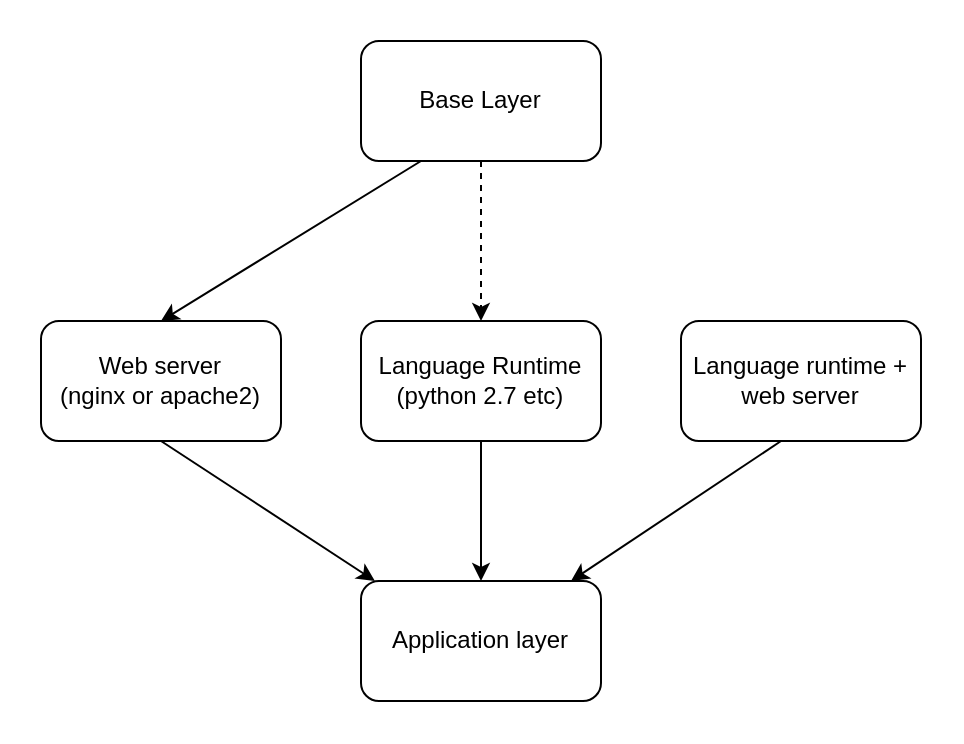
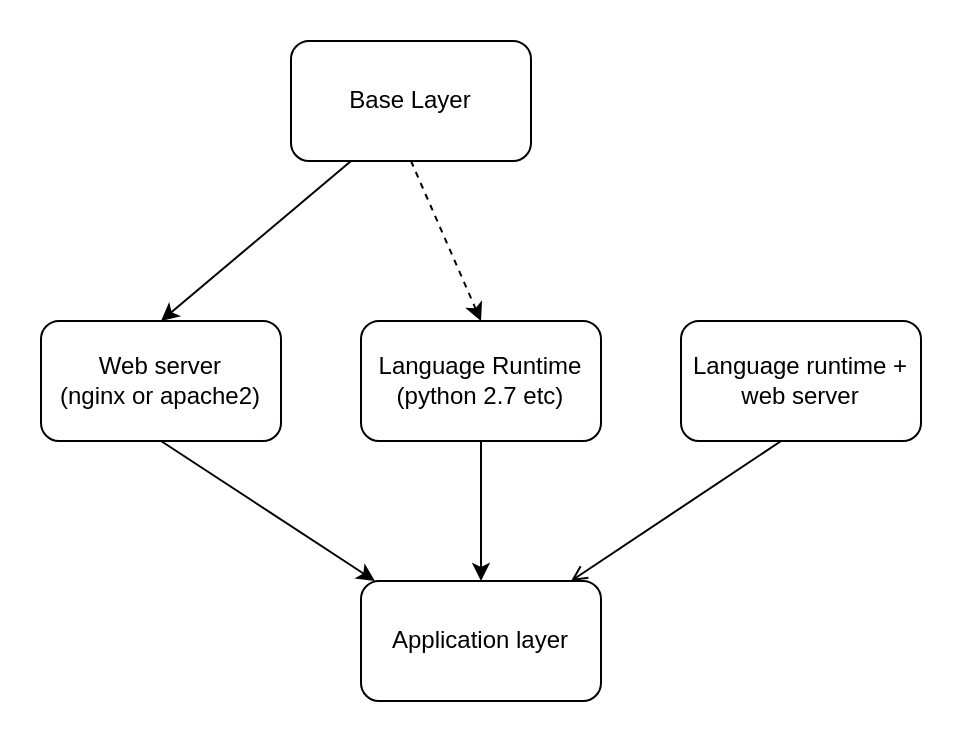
node "Base Layer": moved (481, 101) -> (411, 101)
edge "Language runtime + web server" -> "Application layer": arrowhead classic -> open
